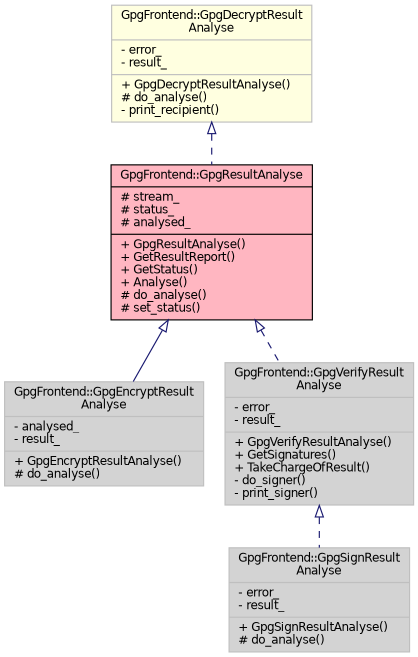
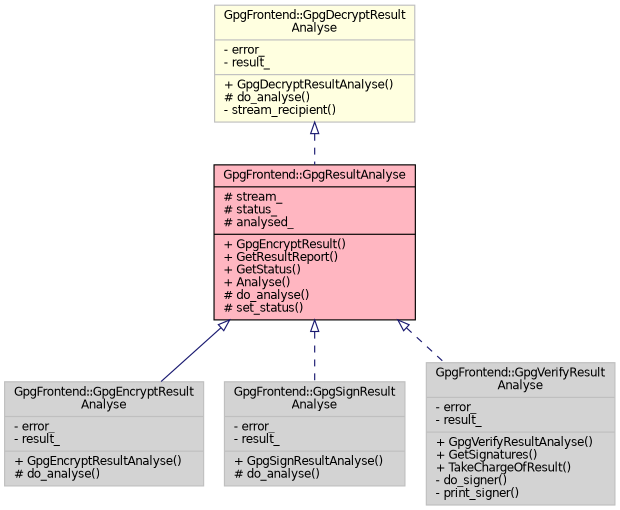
node "GpgFrontend::GpgDecryptResult": text "- print_recipient()" -> "- stream_recipient()"
node "GpgFrontend::GpgResultAnalyse": text "+ GpgResultAnalyse()" -> "+ GpgEncryptResult()"
node "GpgFrontend::GpgEncryptResult": text "- analysed_" -> "- error_"
edge "GpgFrontend::GpgSignResult" -> "GpgFrontend::GpgVerifyResult": now "GpgFrontend::GpgSignResult" -> "GpgFrontend::GpgResultAnalyse"
